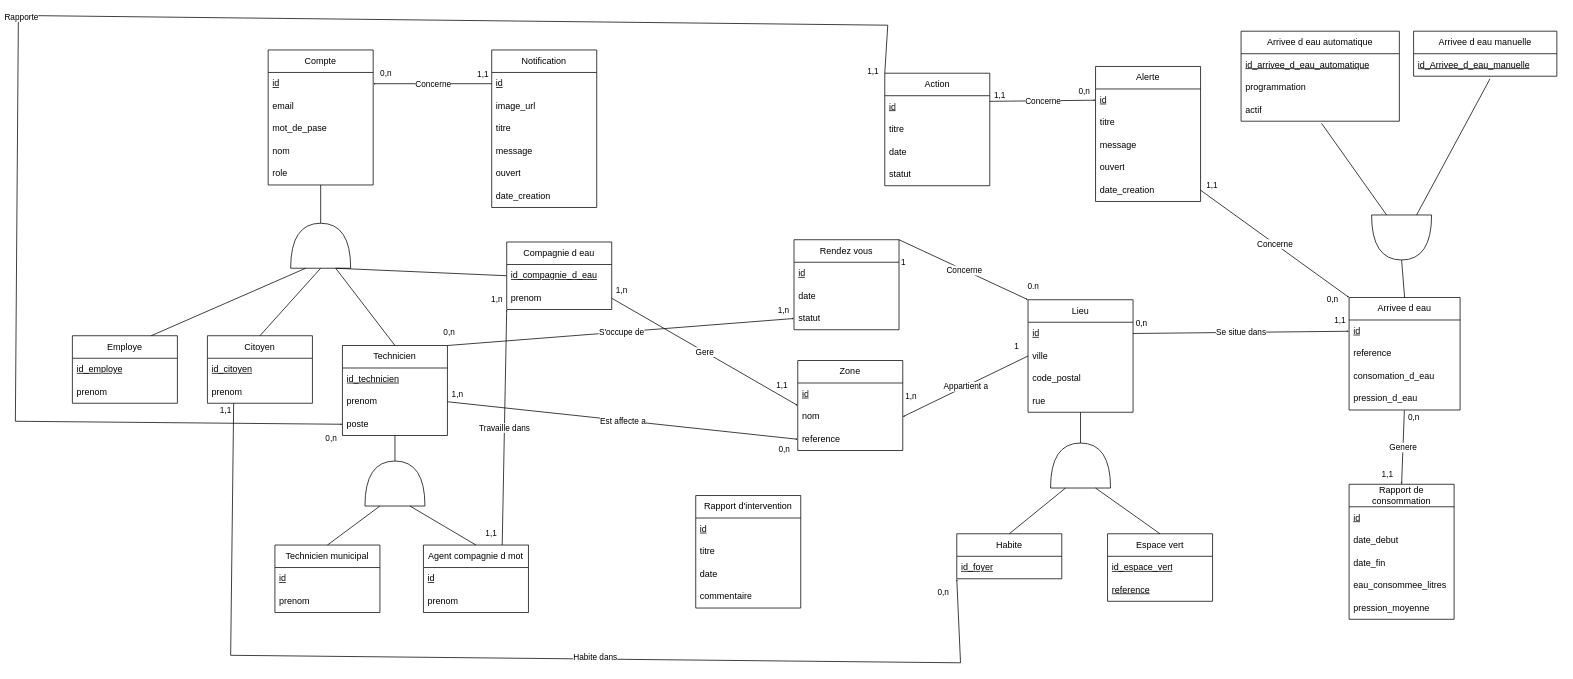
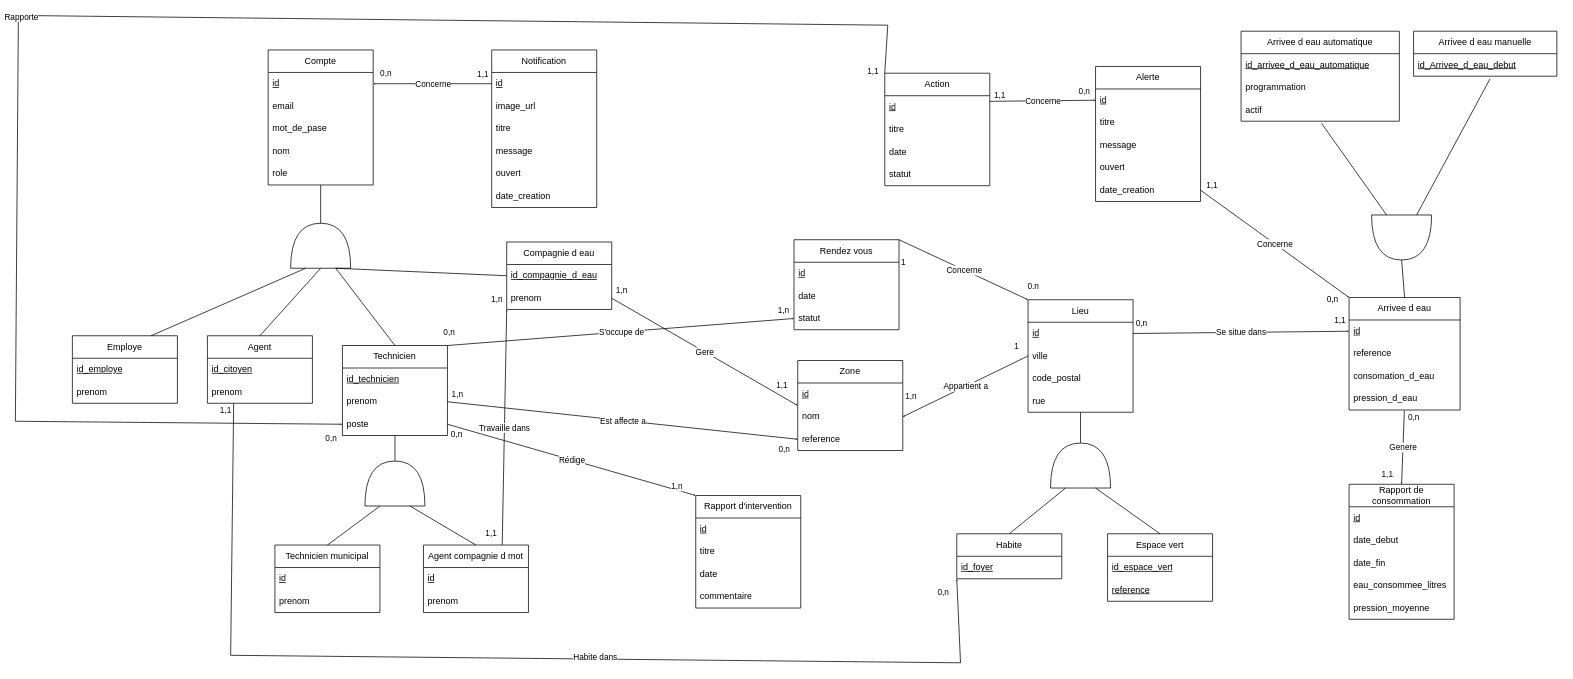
node "id_Arrivee_d_eau_manuelle": label "id_Arrivee_d_eau_manuelle" -> "id_Arrivee_d_eau_debut"
node "Citoyen": label "Citoyen" -> "Agent"
edge "poste" -> "Rapport d'intervention": added, labels "0,n", "Rédige", "1,n"
